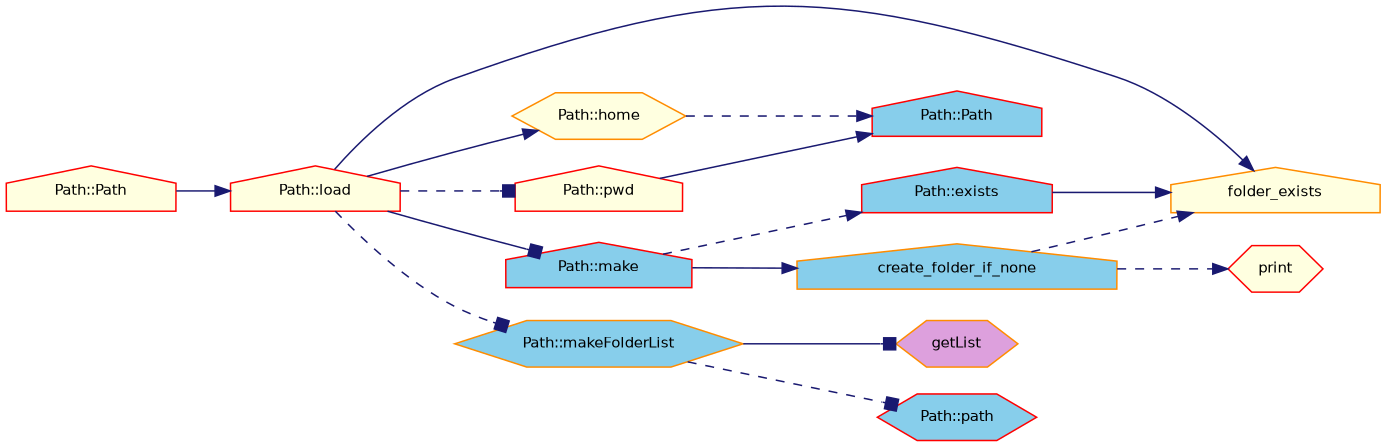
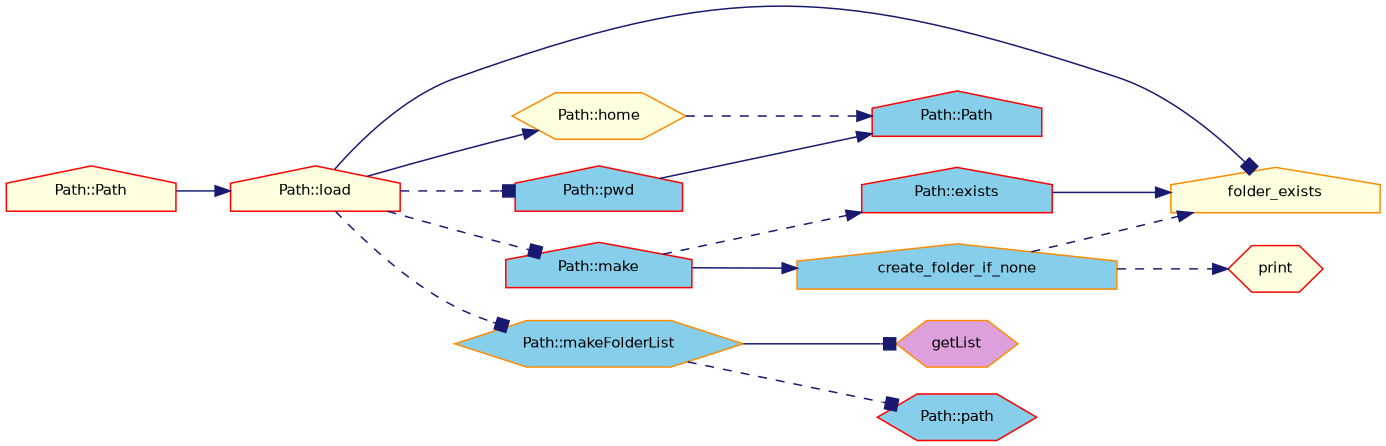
edge "Path::load" -> "folder_exists": arrowhead normal -> box
node "Path::pwd": fillcolor lightyellow -> skyblue
edge "Path::load" -> "Path::make": style solid -> dashed
